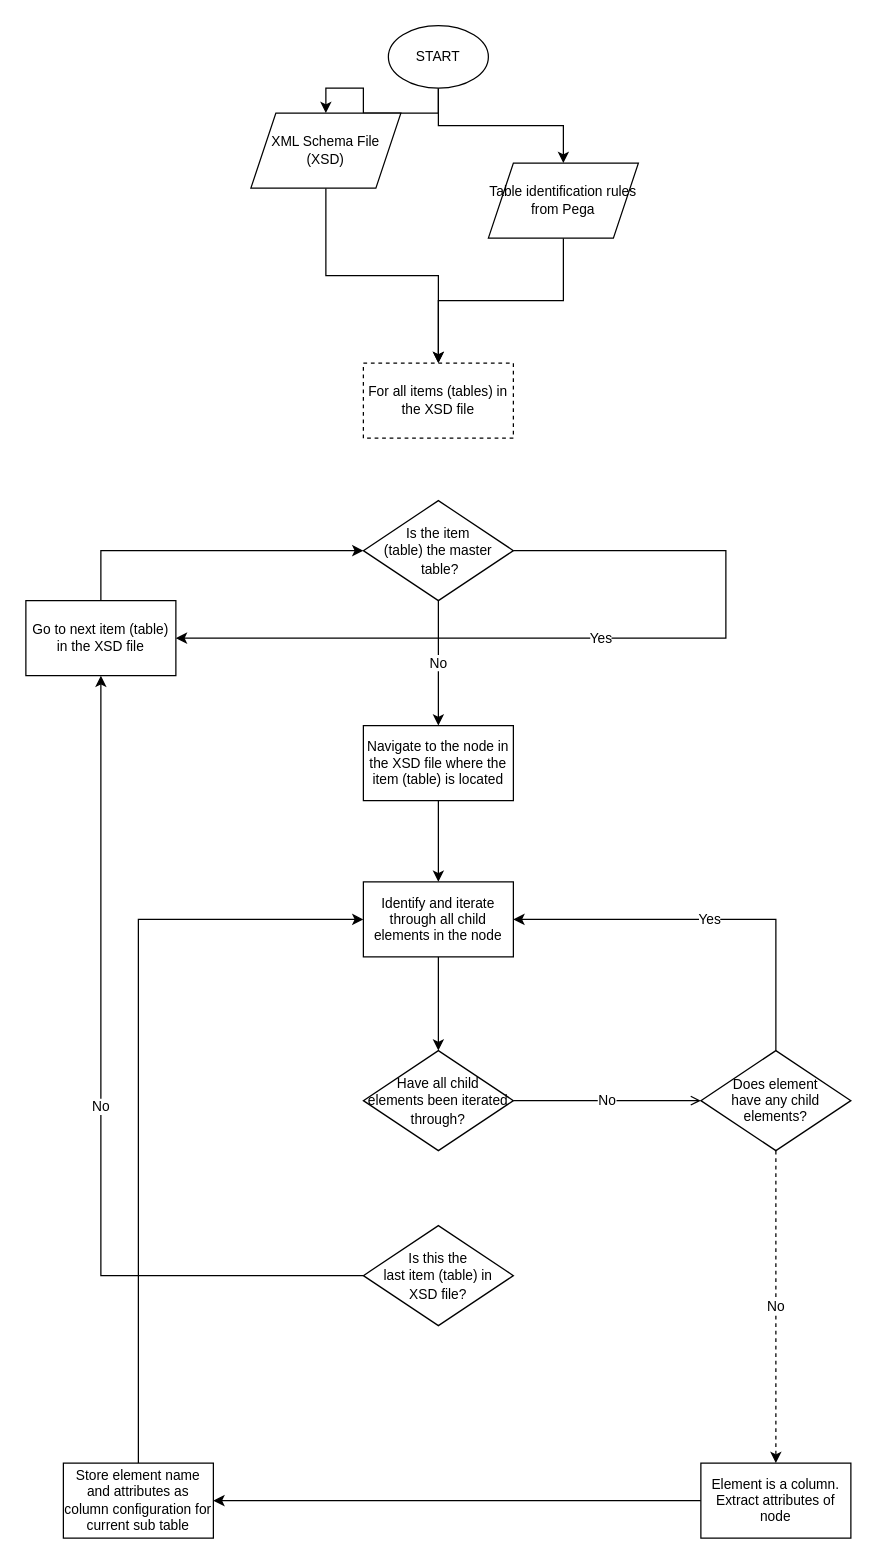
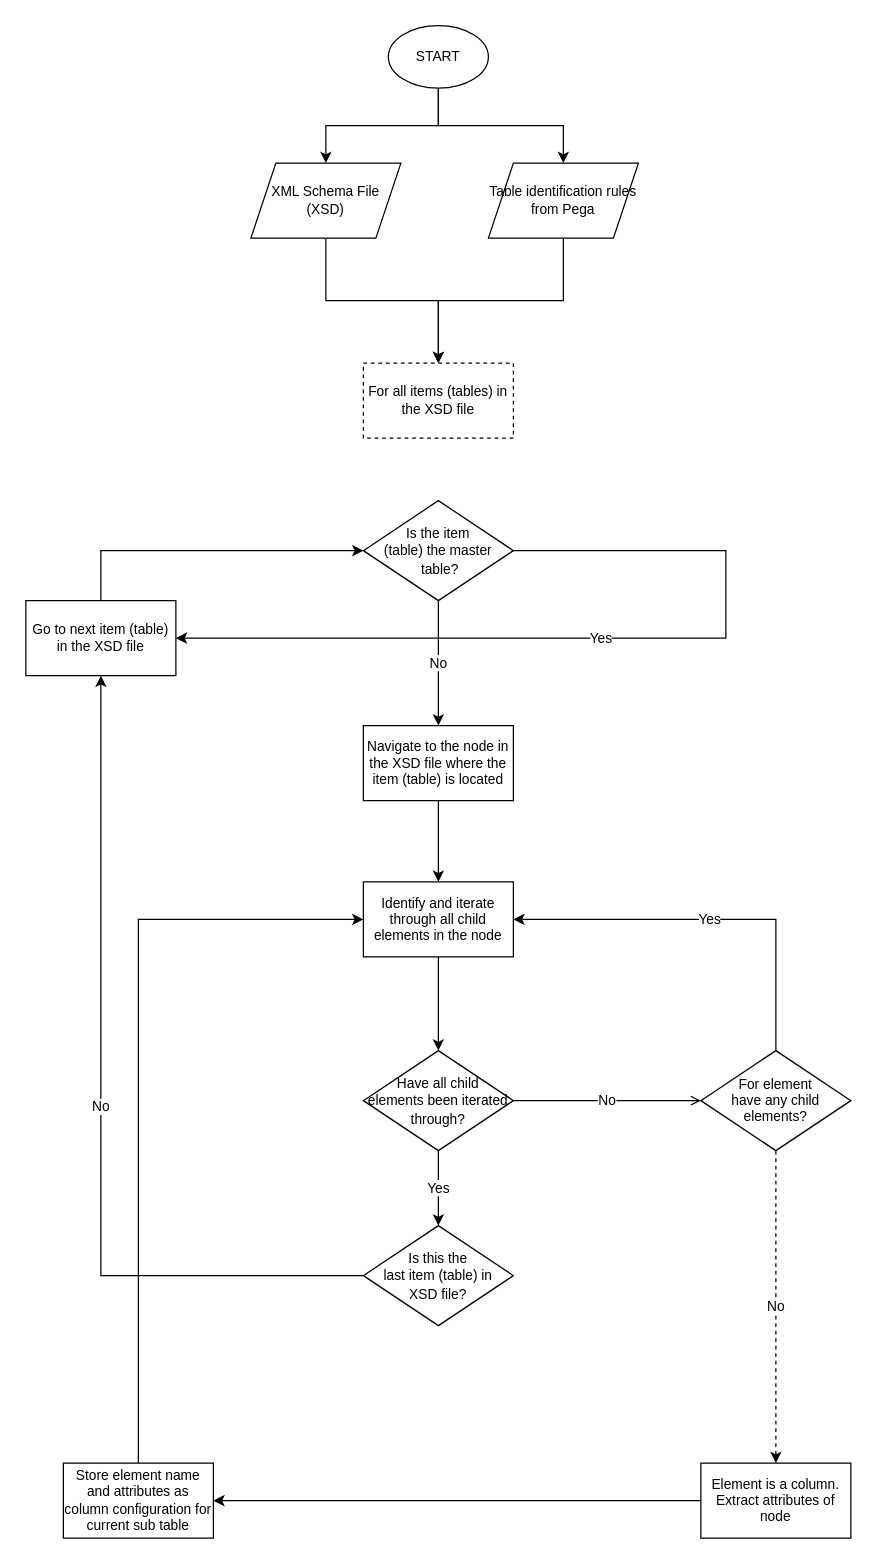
node "XML Schema File(XSD)": moved (326, 151) -> (326, 201)
node "Does element have any child elements?": label "Does element have any child elements?" -> "For element have any child elements?"
edge "Have all child elements been iterated through?" -> "Is this the last item (table) in XSD file?": added, label "Yes"
